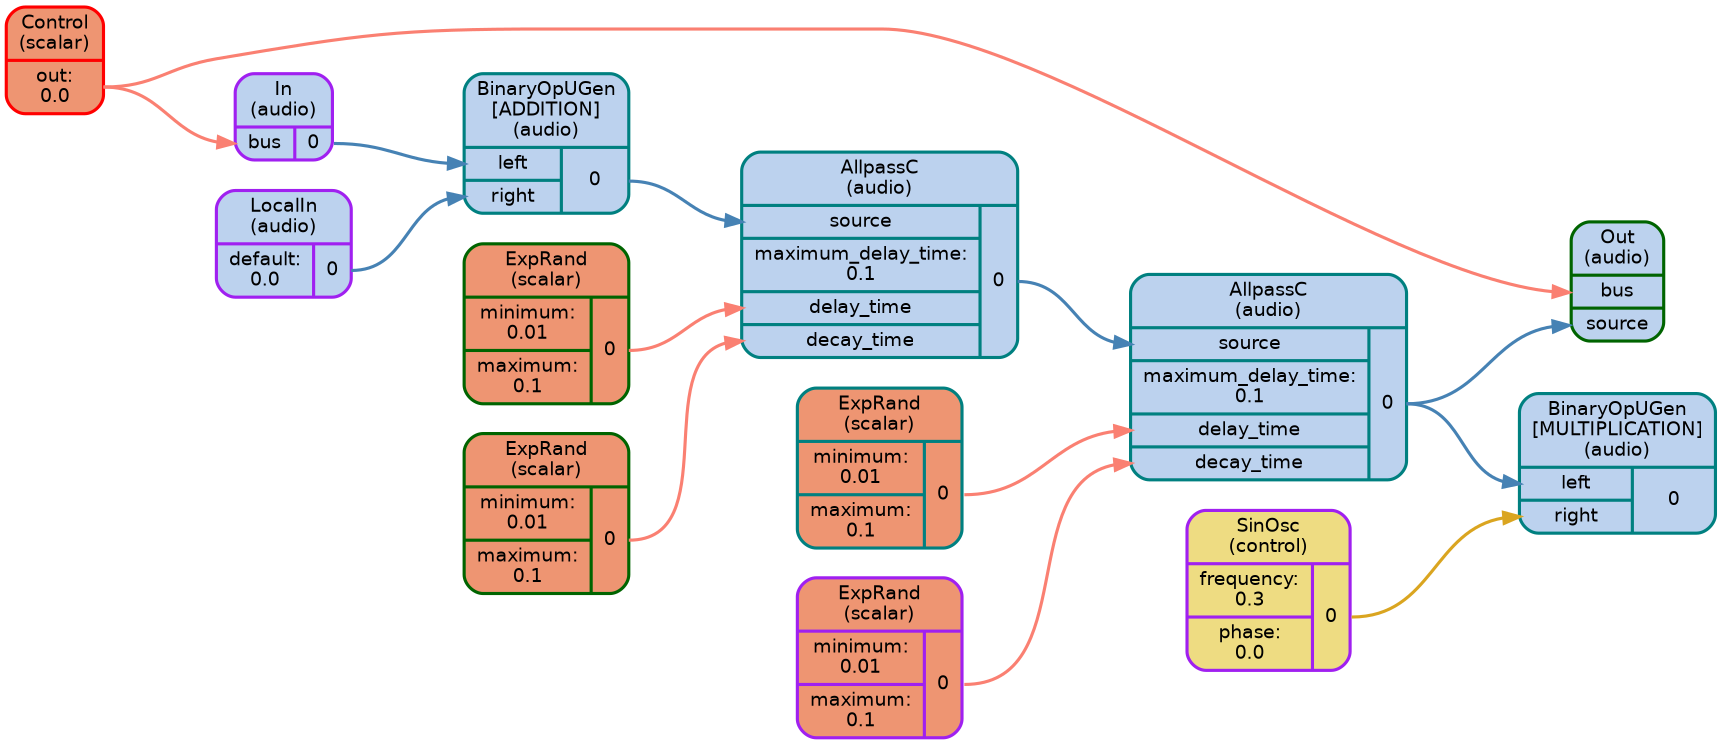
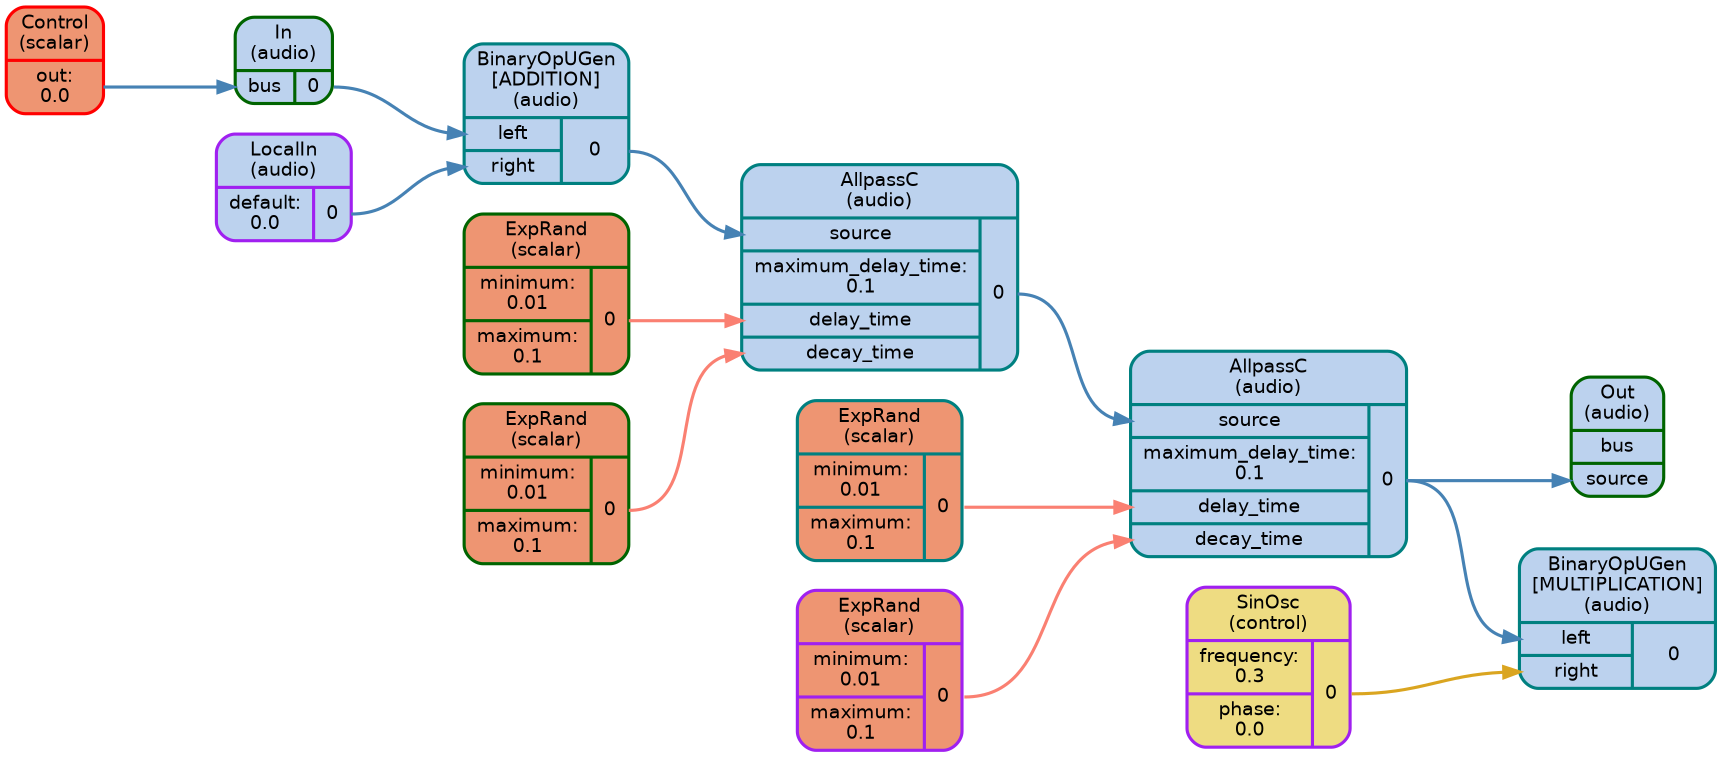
edge "Control" -> "Out": removed
edge "Control" -> "In": color salmon -> steelblue
node "In": color purple -> darkgreen
